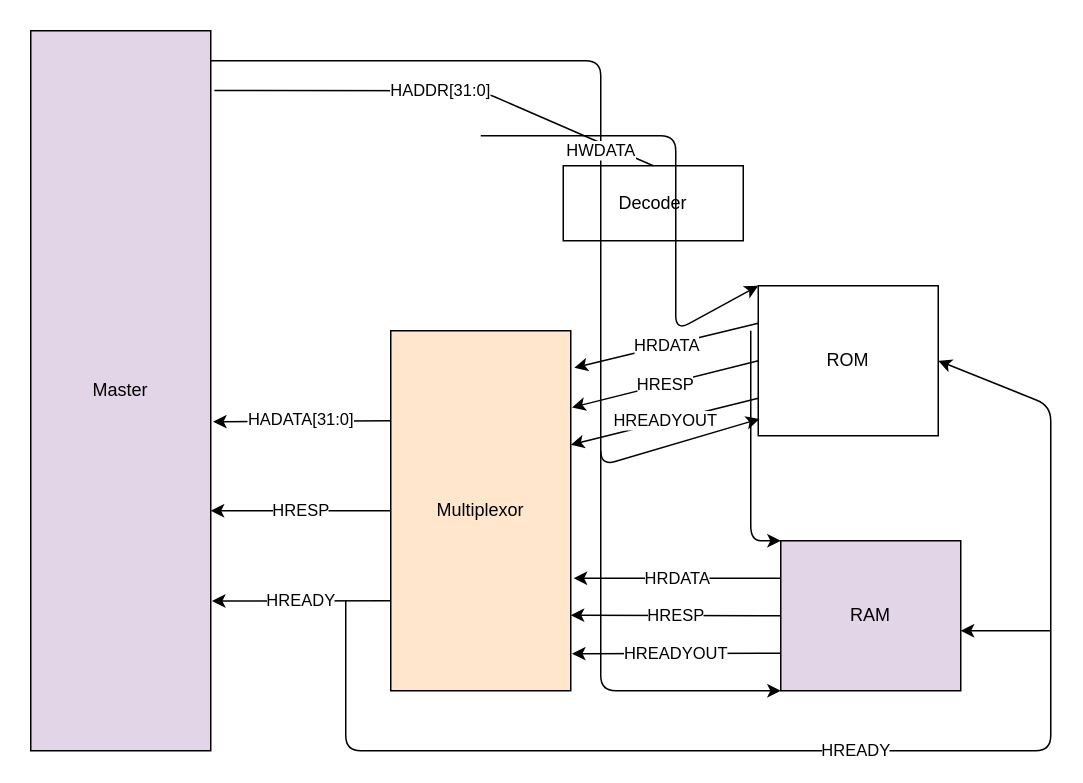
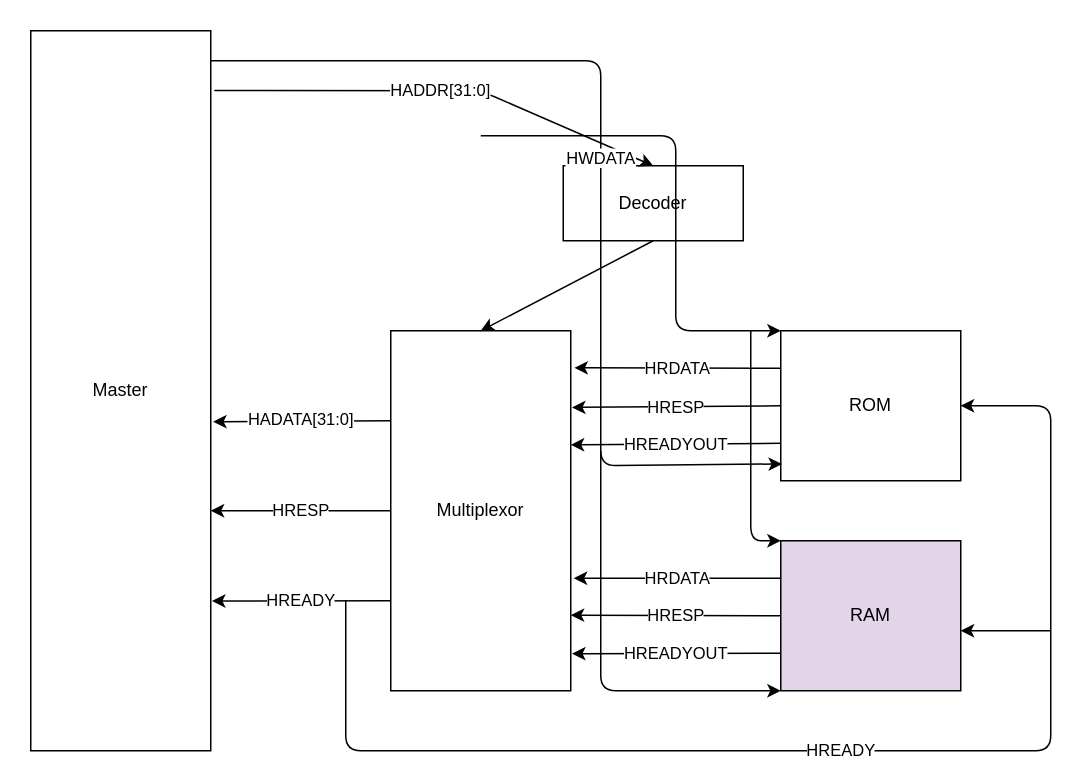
edge "Decoder" -- "Master": arrowhead none -> classic
edge "Decoder" -> "Multiplexor": added
node "ROM": moved (848, 361) -> (871, 406)
node "Master": fillcolor #e1d5e7 -> #ffffff
node "Multiplexor": fillcolor #ffe6cc -> #ffffff
